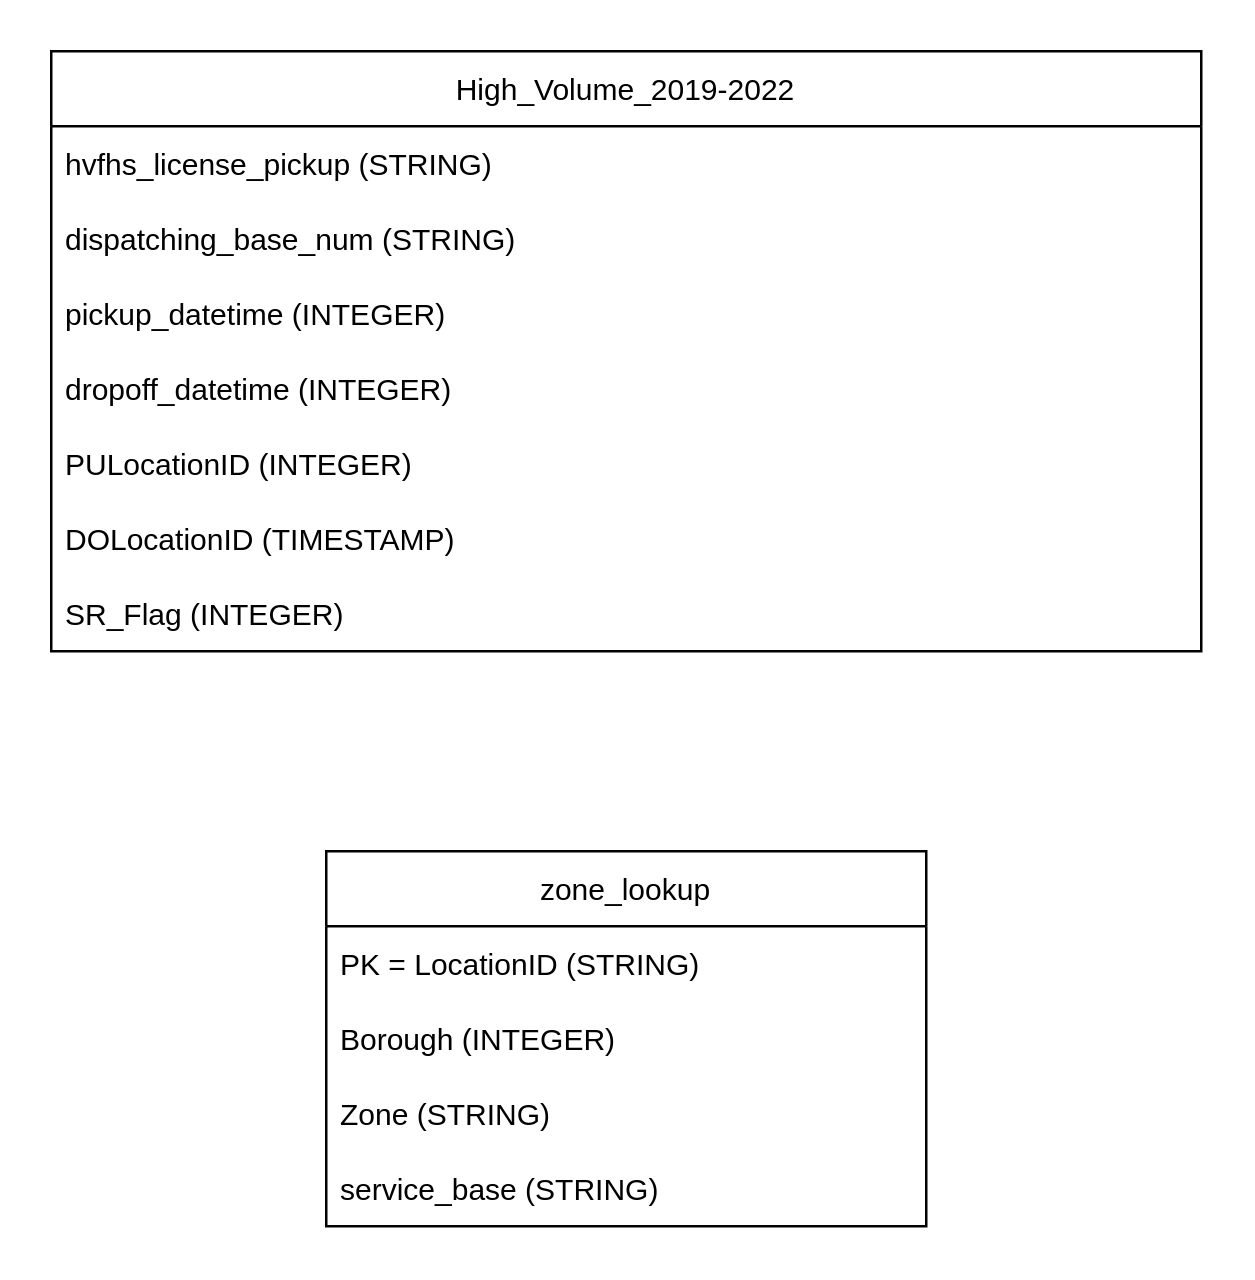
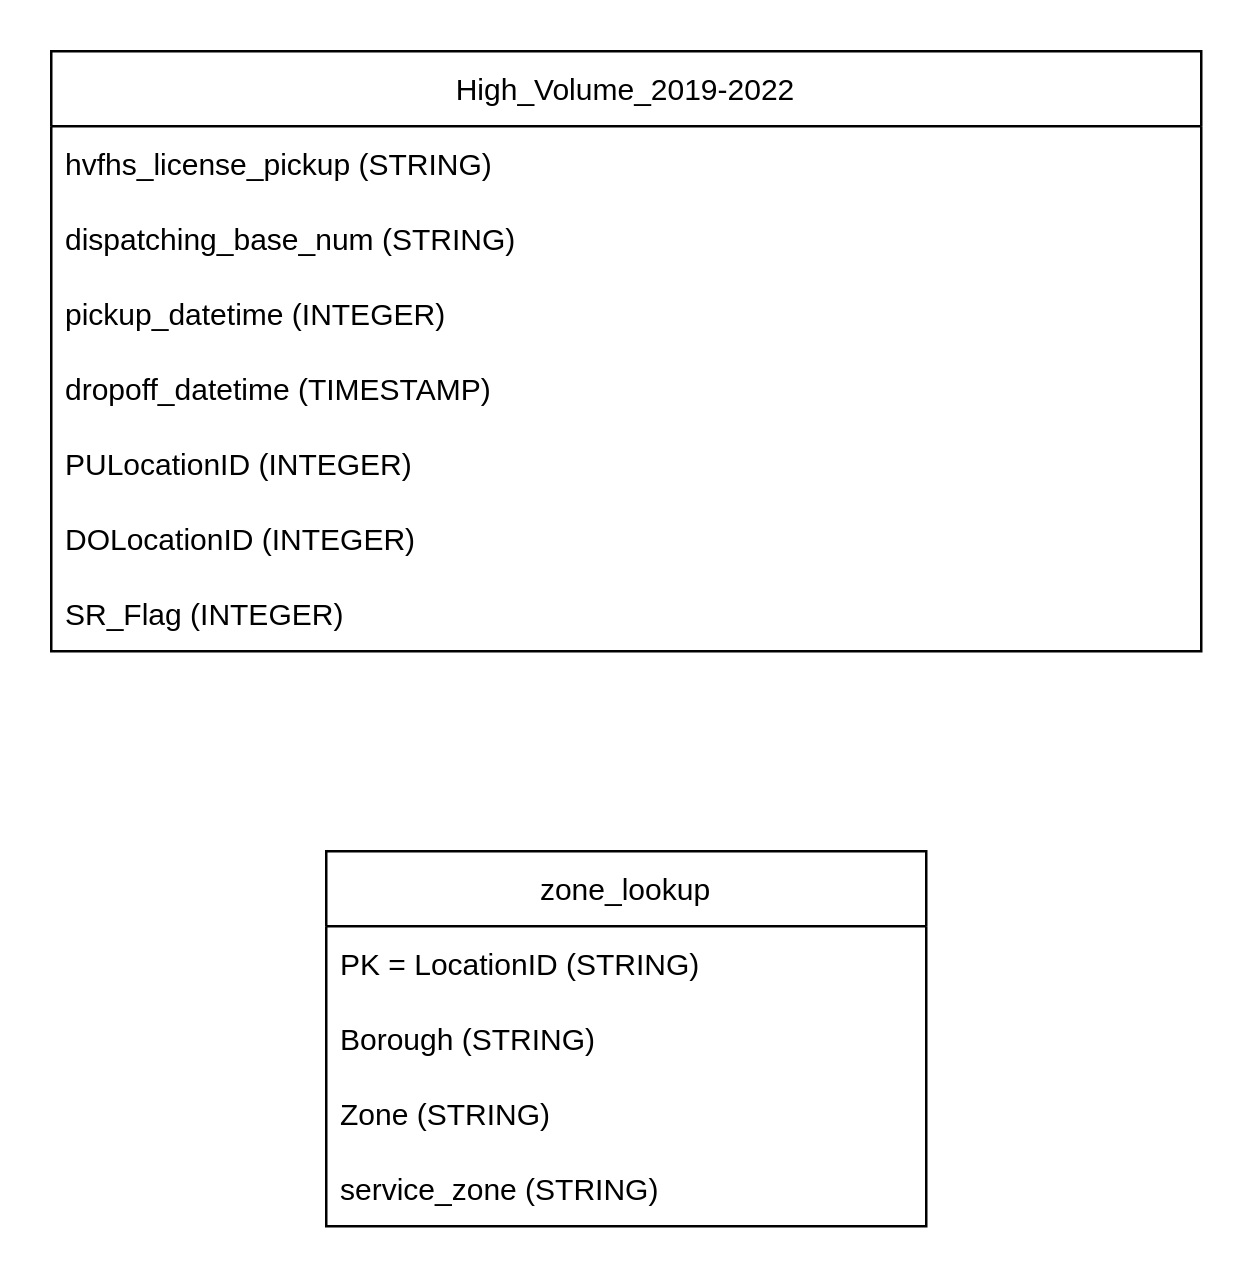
node "dropoff_datetime (INTEGER)": label "dropoff_datetime (INTEGER)" -> "dropoff_datetime (TIMESTAMP)"
node "DOLocationID (TIMESTAMP)": label "DOLocationID (TIMESTAMP)" -> "DOLocationID (INTEGER)"
node "Borough (INTEGER)": label "Borough (INTEGER)" -> "Borough (STRING)"
node "service_base (STRING)": label "service_base (STRING)" -> "service_zone (STRING)"
